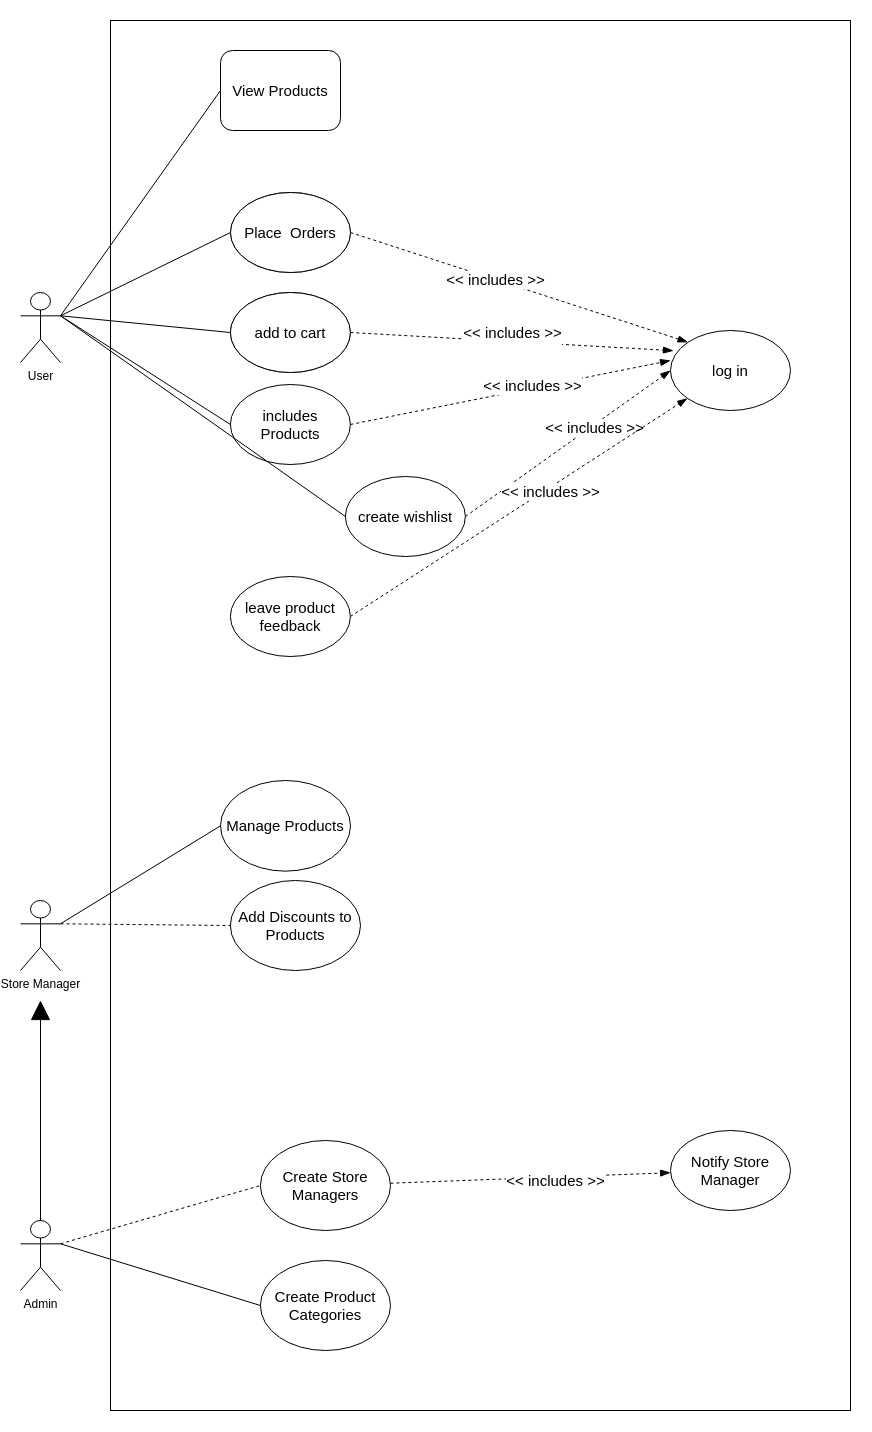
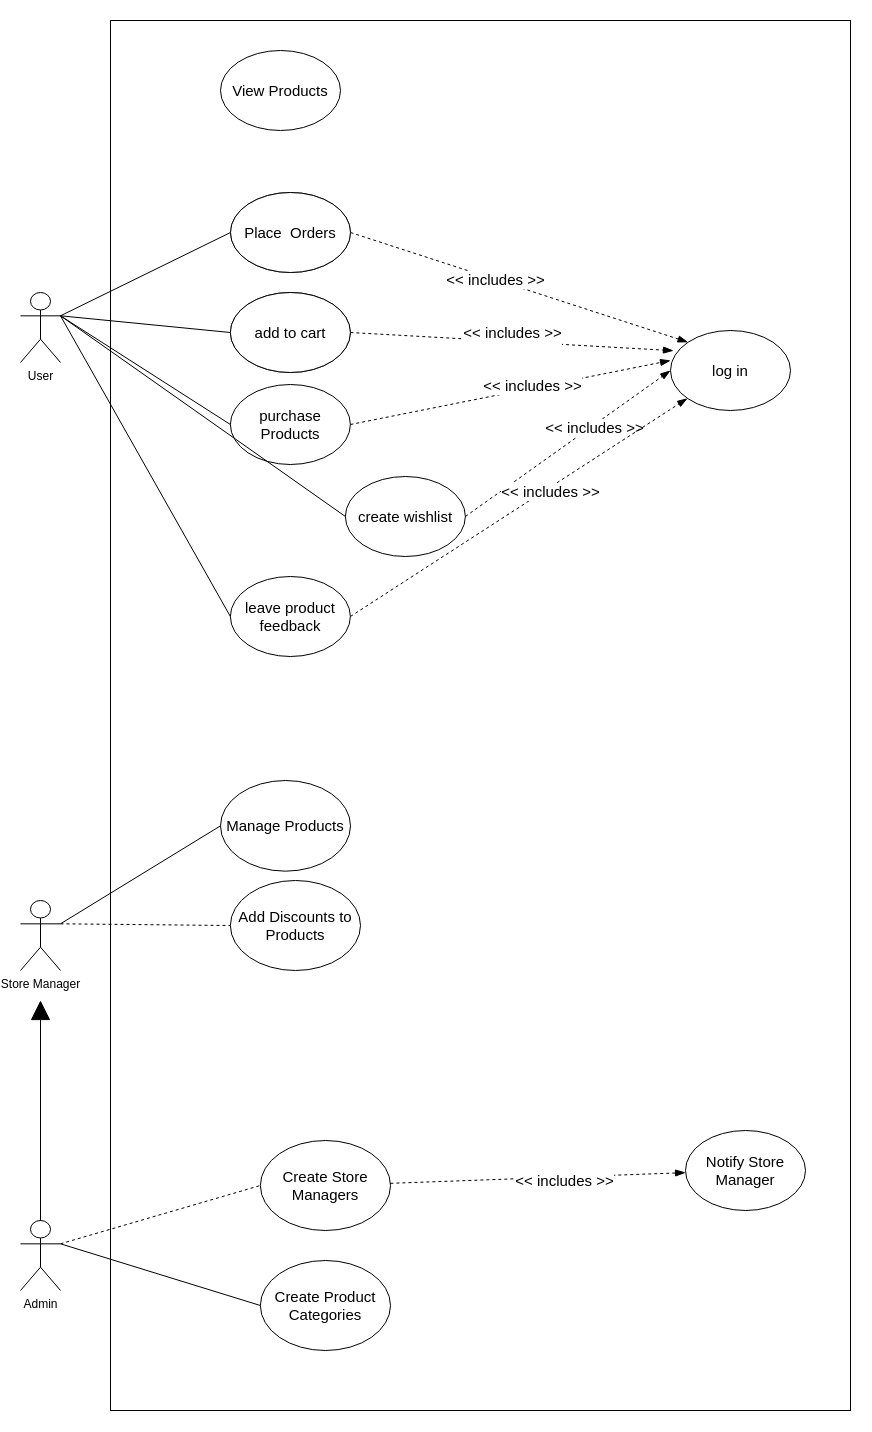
node "View Products": shape rounded rectangle -> ellipse
edge "View Products" -- "User": removed
node "includes Products": label "includes Products" -> "purchase Products"
edge "User" -- "leave product feedback": added
node "Notify Store Manager": moved (731, 1171) -> (746, 1171)
